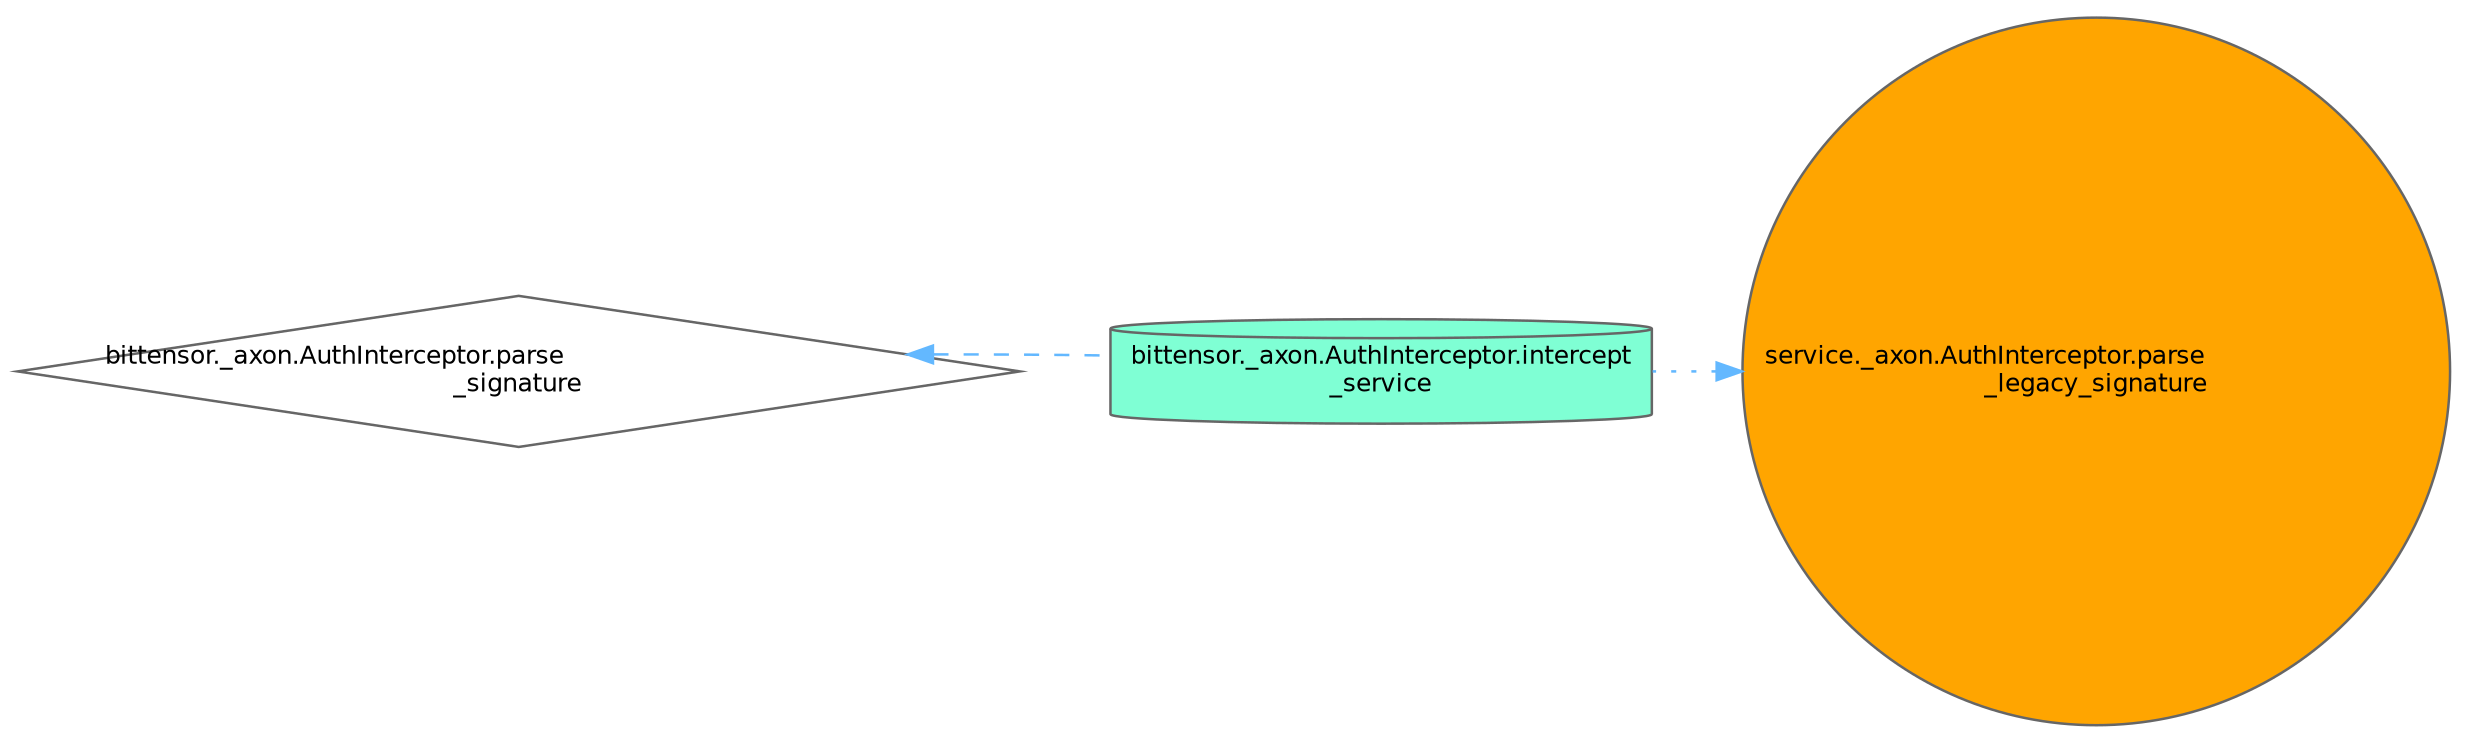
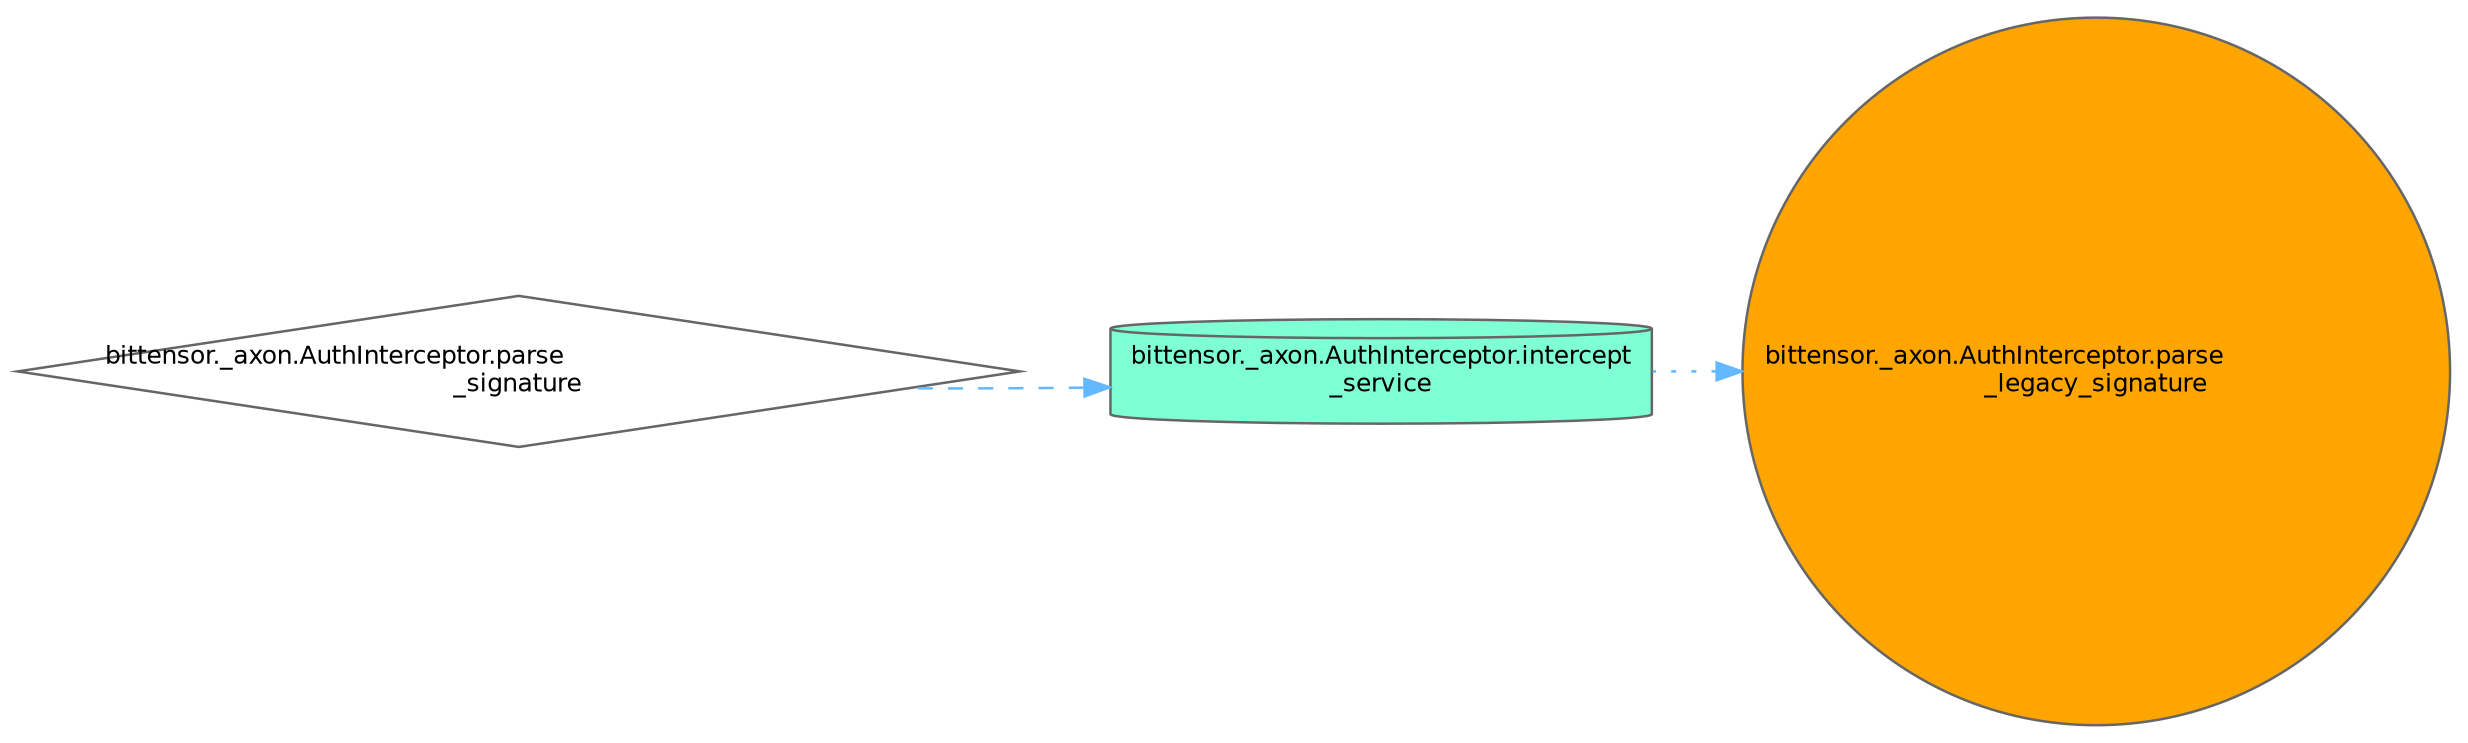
edge "bittensor._axon.AuthInterceptor.intercept _service" -> "bittensor._axon.AuthInterceptor.parse _signature": reversed
node "service._axon.AuthInterceptor.parse _legacy_signature": label "service._axon.AuthInterceptor.parse _legacy_signature" -> "bittensor._axon.AuthInterceptor.parse _legacy_signature"
